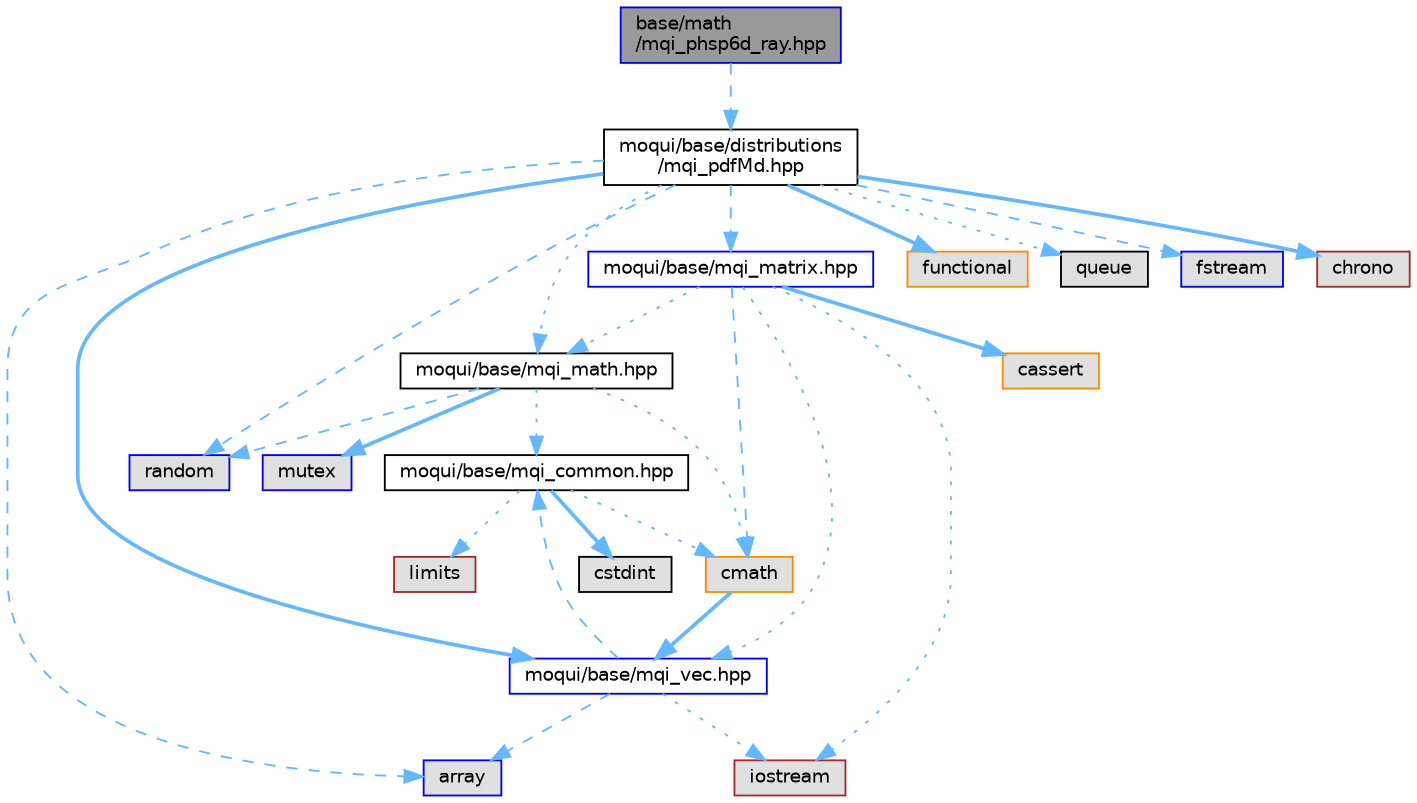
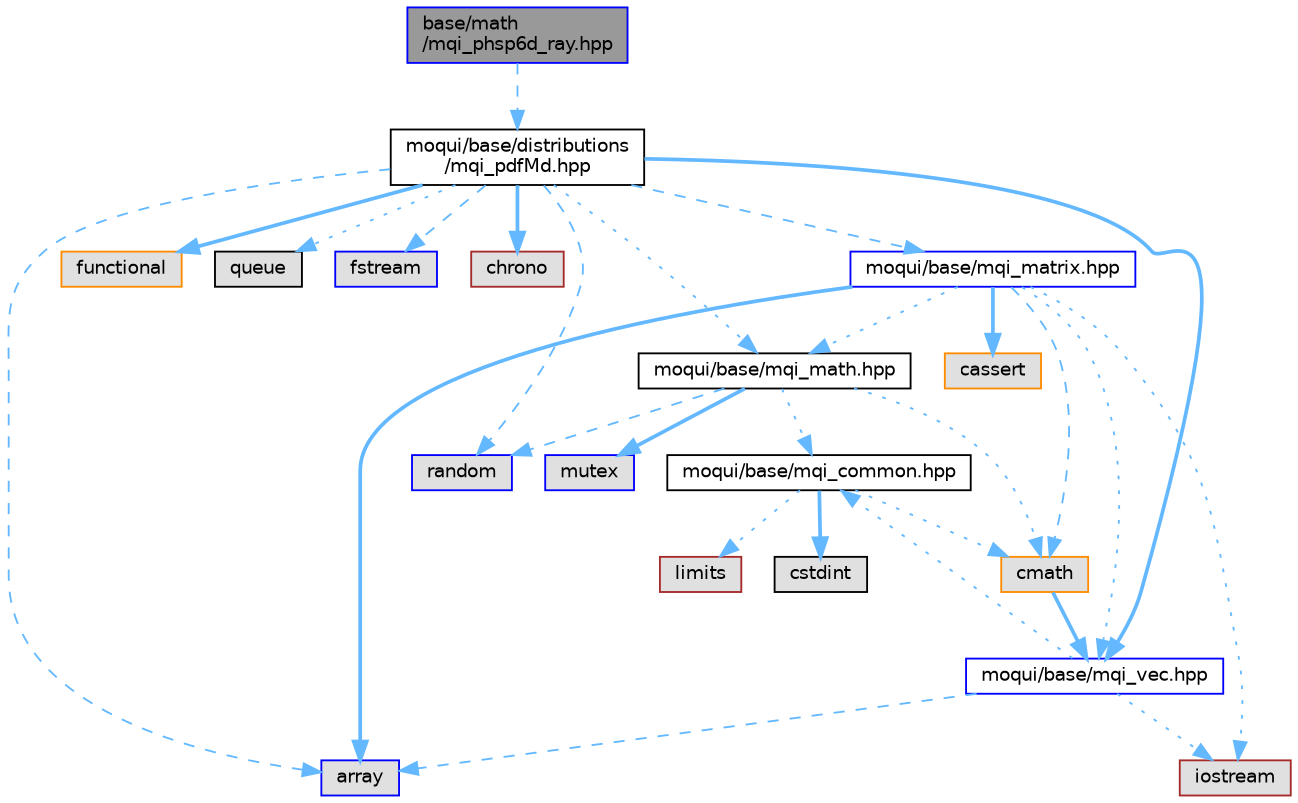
edge "moqui/base/mqi_matrix.hpp" -> "array": added
edge "moqui/base/mqi_vec.hpp" -> "moqui/base/mqi_common.hpp": style dashed -> dotted
